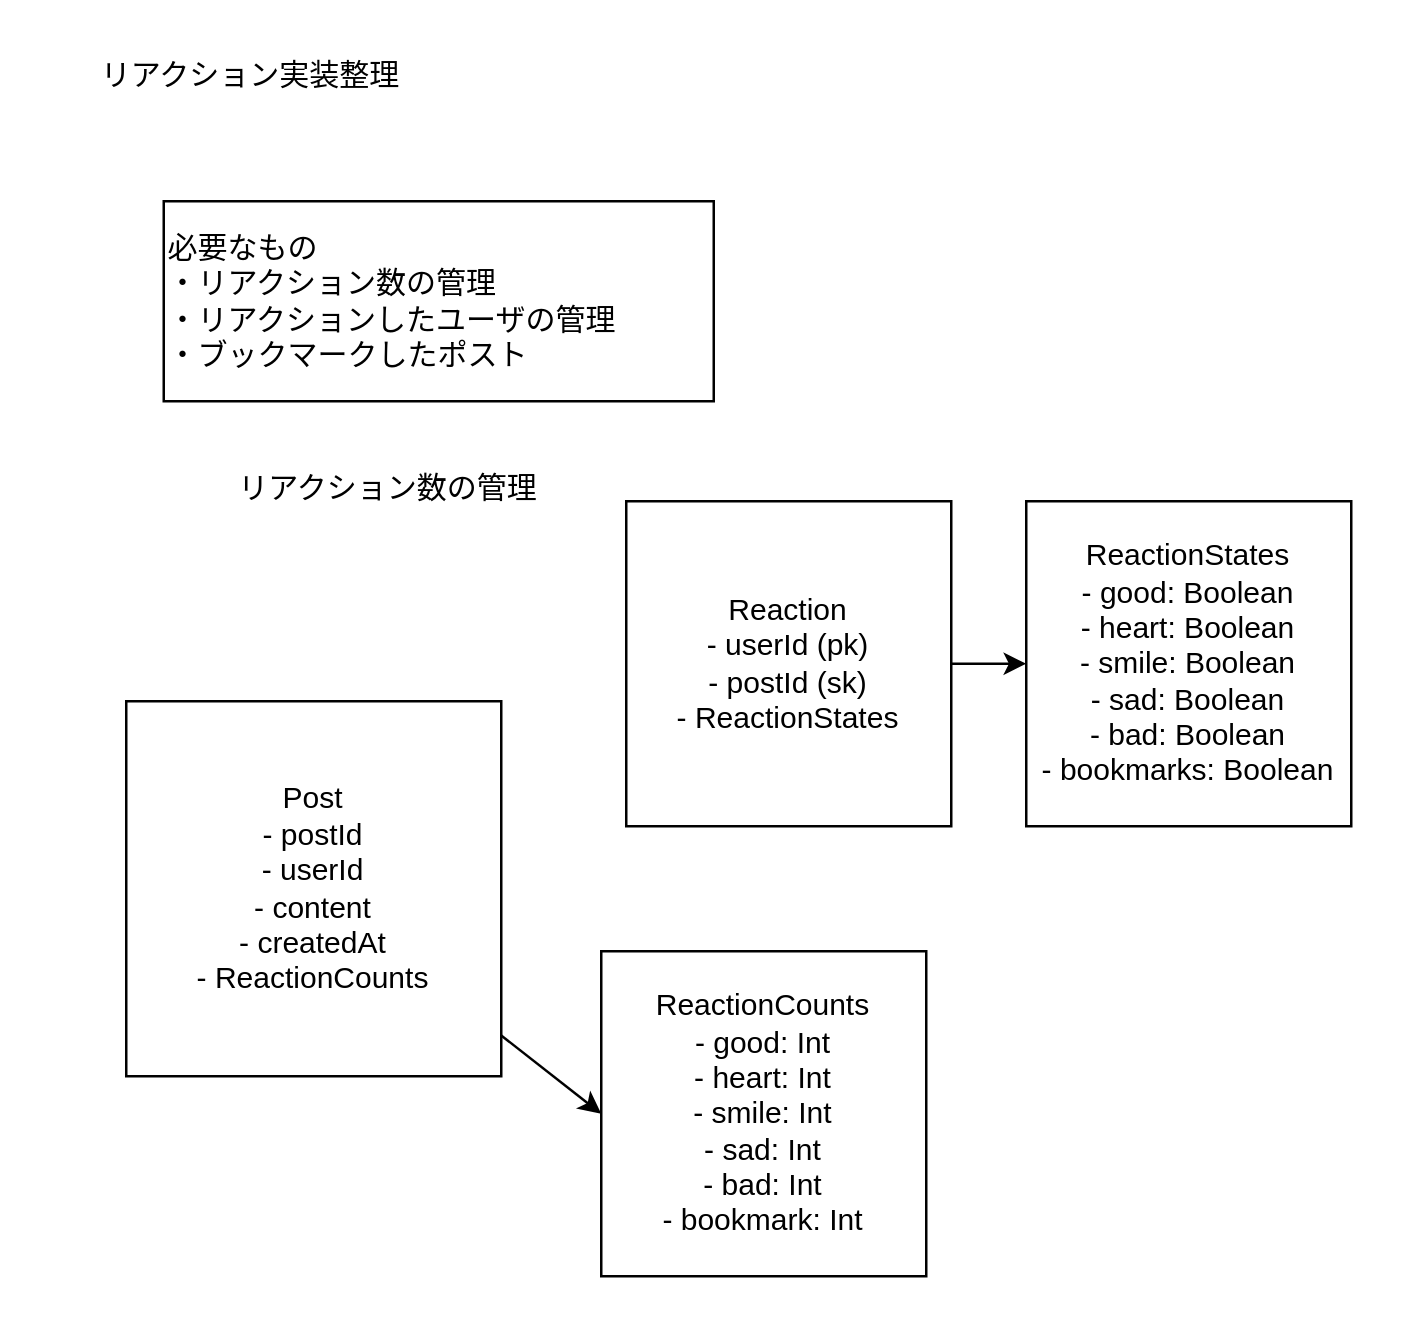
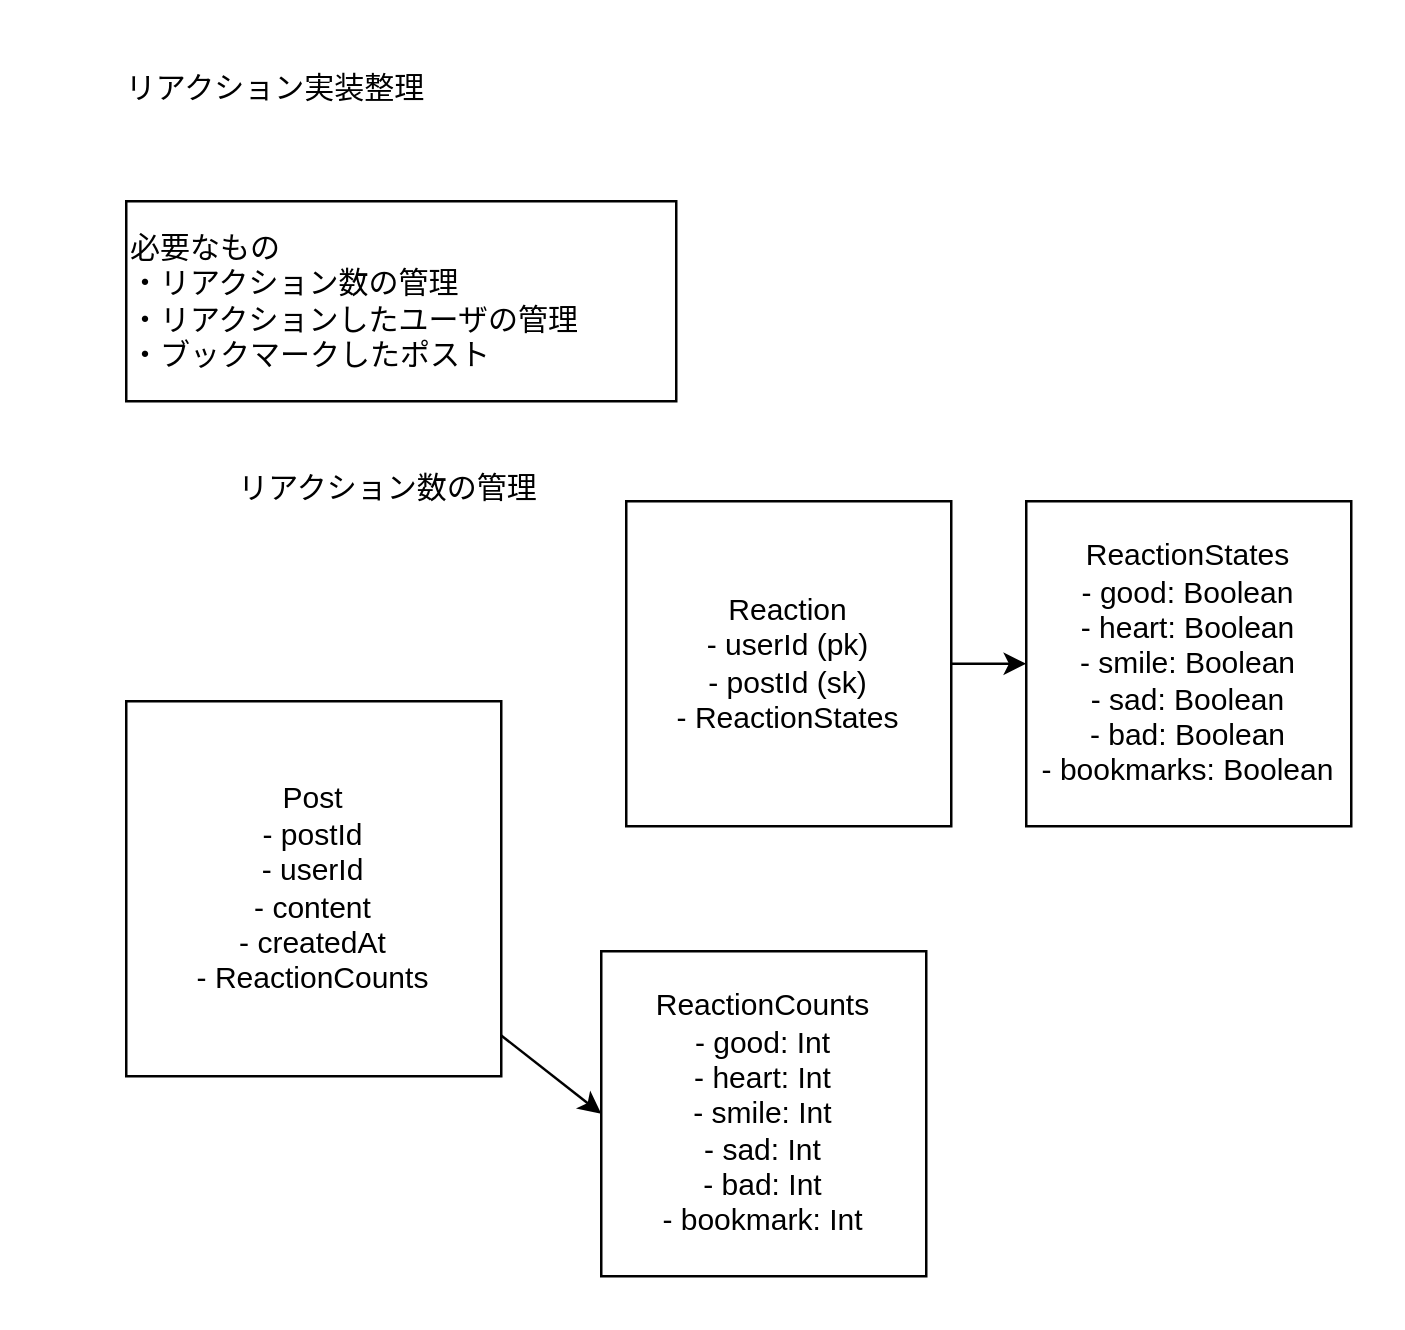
node "リアクション実装整理": moved (251, 76) -> (276, 89)
node "必要なもの ・リアクション数の管理 ・リアクションしたユーザの管理 ・ブックマークしたポスト": moved (439, 301) -> (401, 301)
